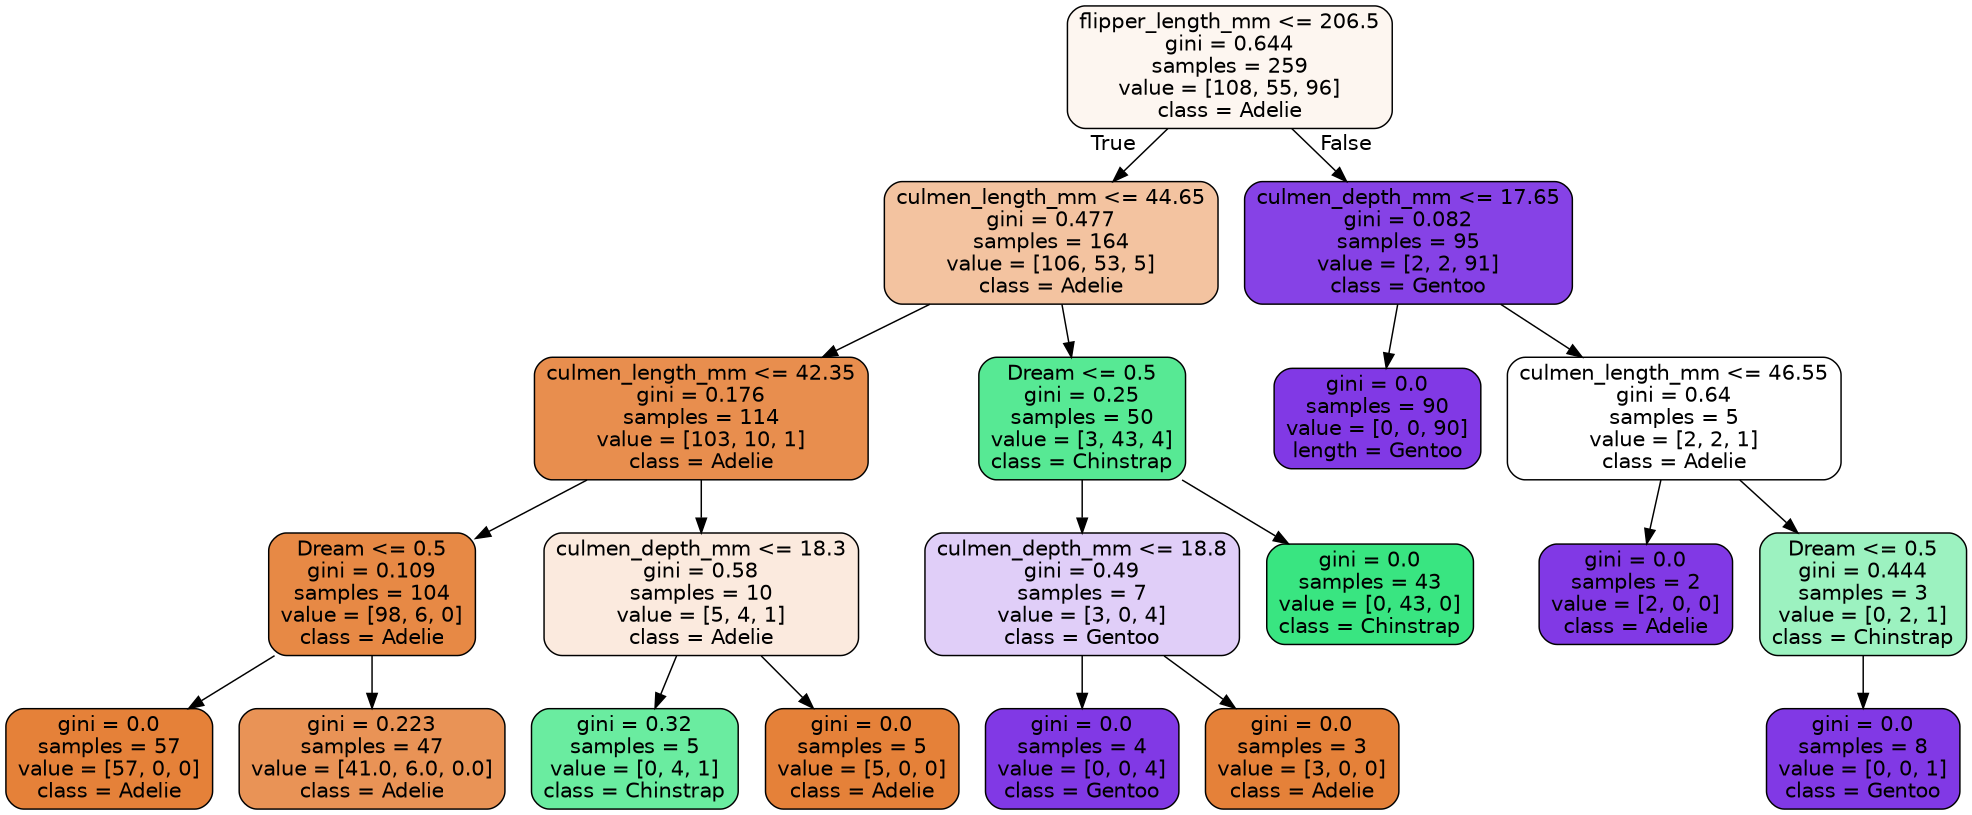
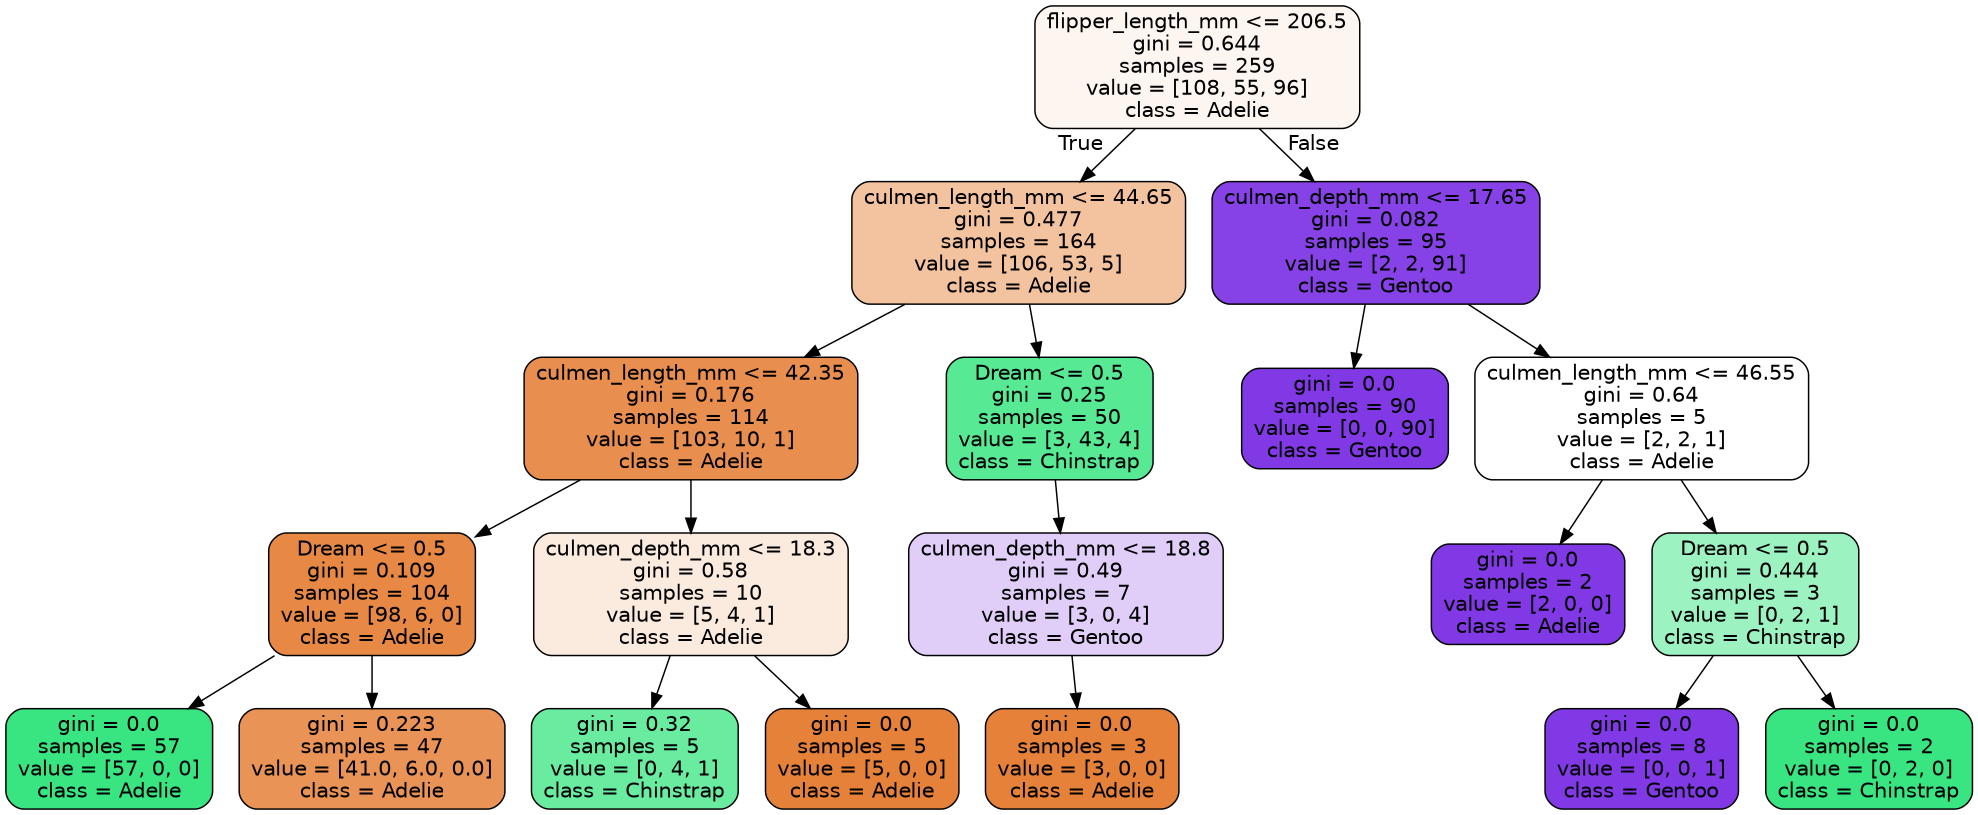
node "gini = 0.0 samples = 90 value = [0, 0, 90] length = Gentoo": label "gini = 0.0 samples = 90 value = [0, 0, 90] length = Gentoo" -> "gini = 0.0 samples = 90 value = [0, 0, 90] class = Gentoo"
node "gini = 0.0 samples = 43 value = [0, 43, 0] class = Chinstrap": removed
node "gini = 0.0 samples = 57 value = [57, 0, 0] class = Adelie": fillcolor #e58139 -> #39e581
node "gini = 0.0 samples = 4 value = [0, 0, 4] class = Gentoo": removed
node "gini = 0.0 samples = 2 value = [0, 2, 0] class = Chinstrap": added
